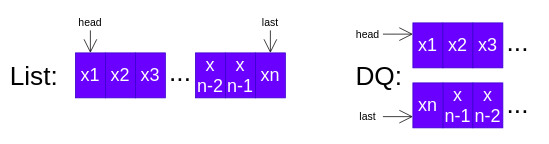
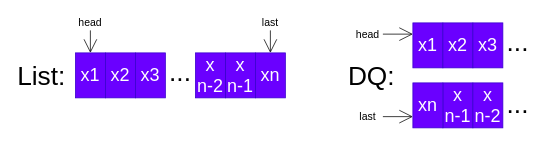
node "List:": moved (34, 75) -> (42, 75)
node "DQ:": moved (379, 75) -> (372, 75)
